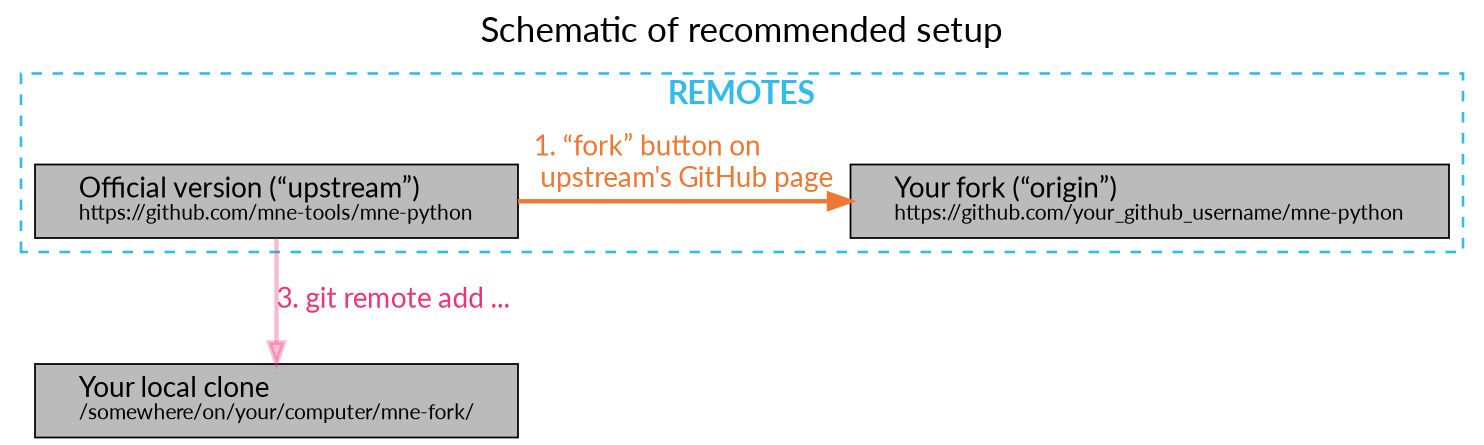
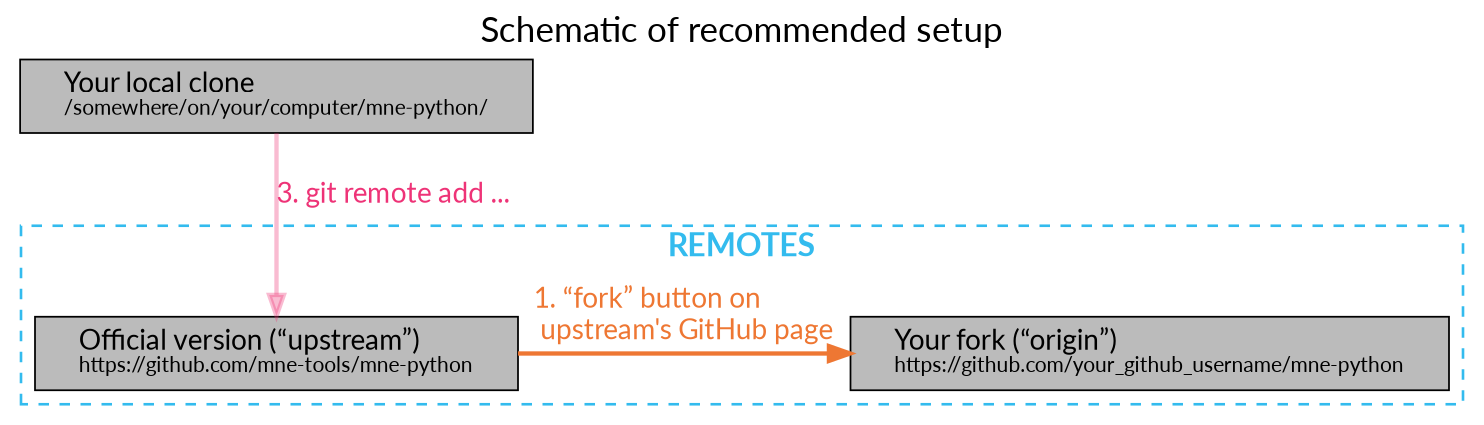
edge "Official version (“upstream”)" -> "Your local clone": reversed
node "Your local clone": text "/somewhere/on/your/computer/mne-fork/" -> "/somewhere/on/your/computer/mne-python/"
